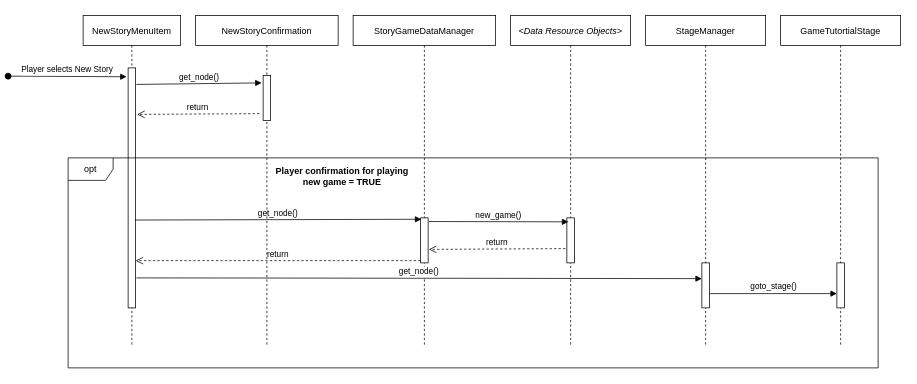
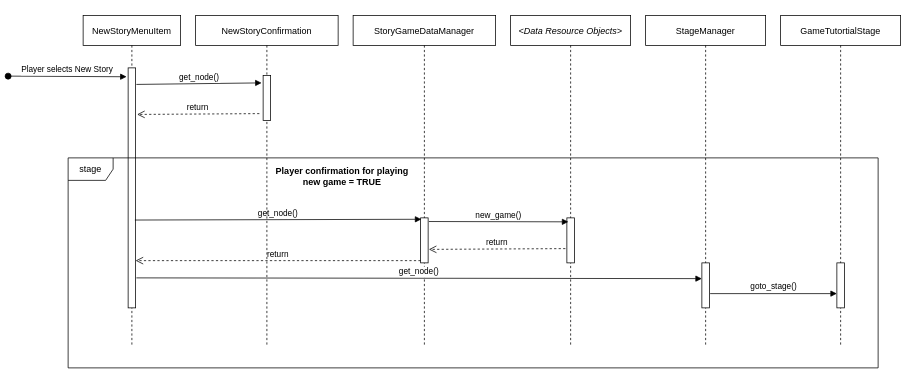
node "opt": label "opt" -> "stage"
